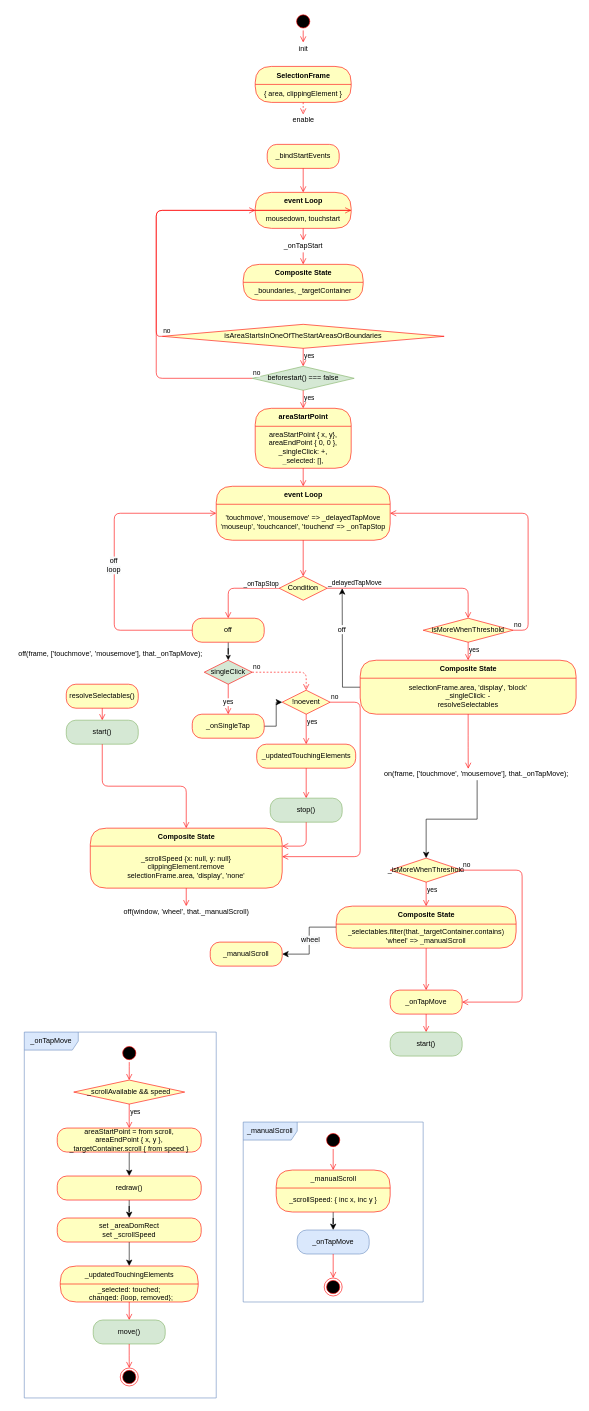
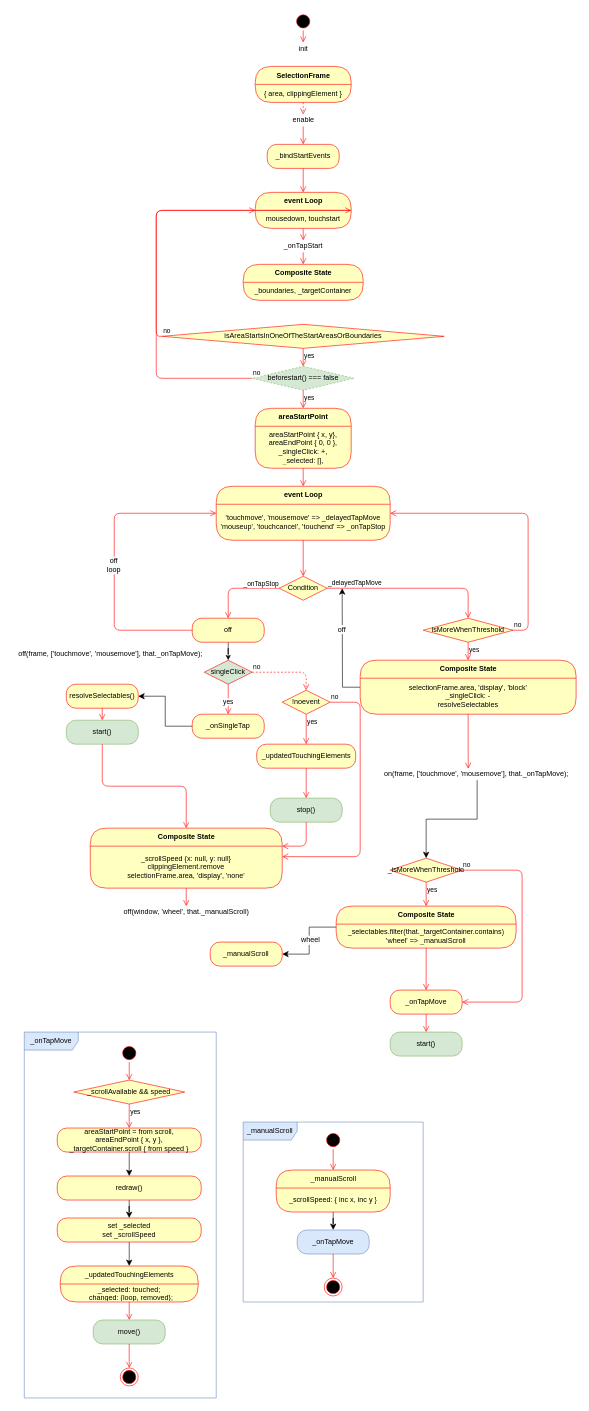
edge "enable" -> "_bindStartEvents": added
node "beforestart() === false": style solid -> dashed
edge "_onSingleTap" -> "!noevent": now "_onSingleTap" -> "resolveSelectables()"
node "set _areaDomRect set _scrollSpeed": label "set _areaDomRect set _scrollSpeed" -> "set _selected set _scrollSpeed"
